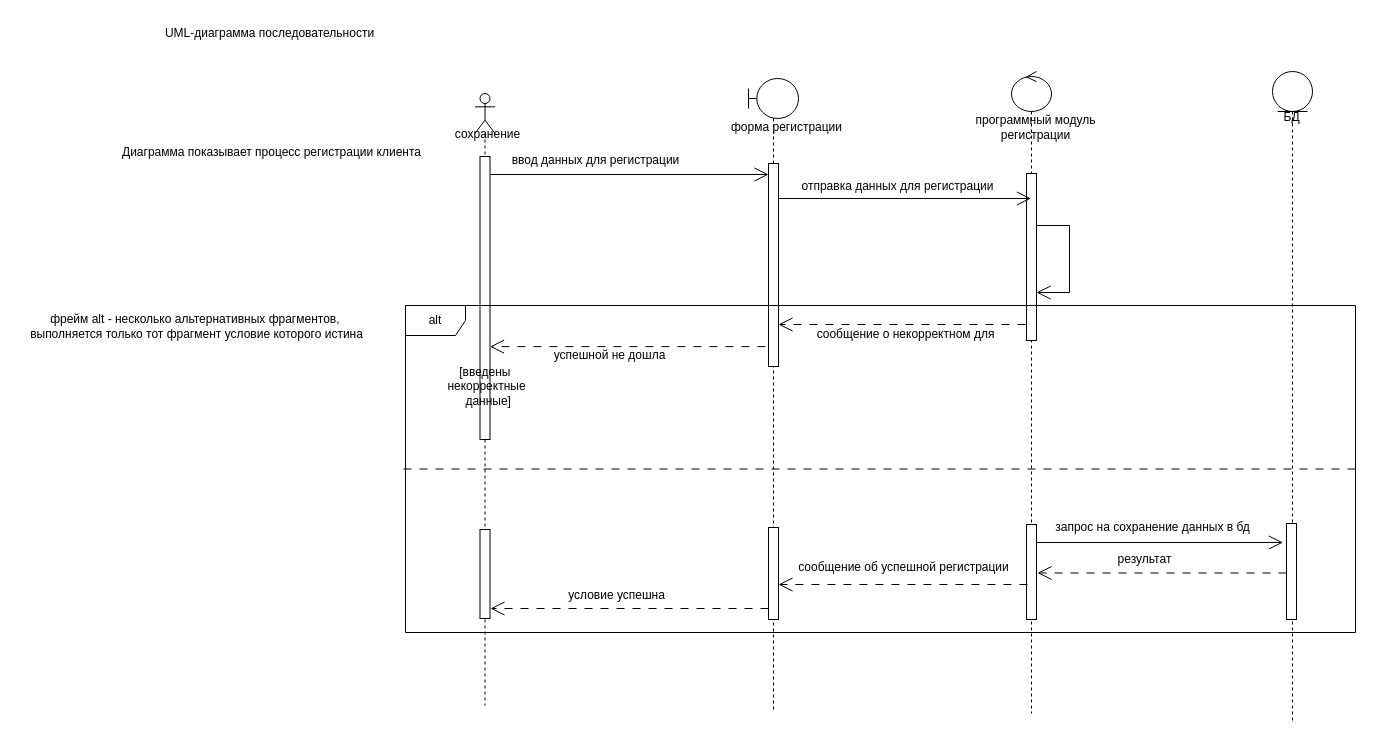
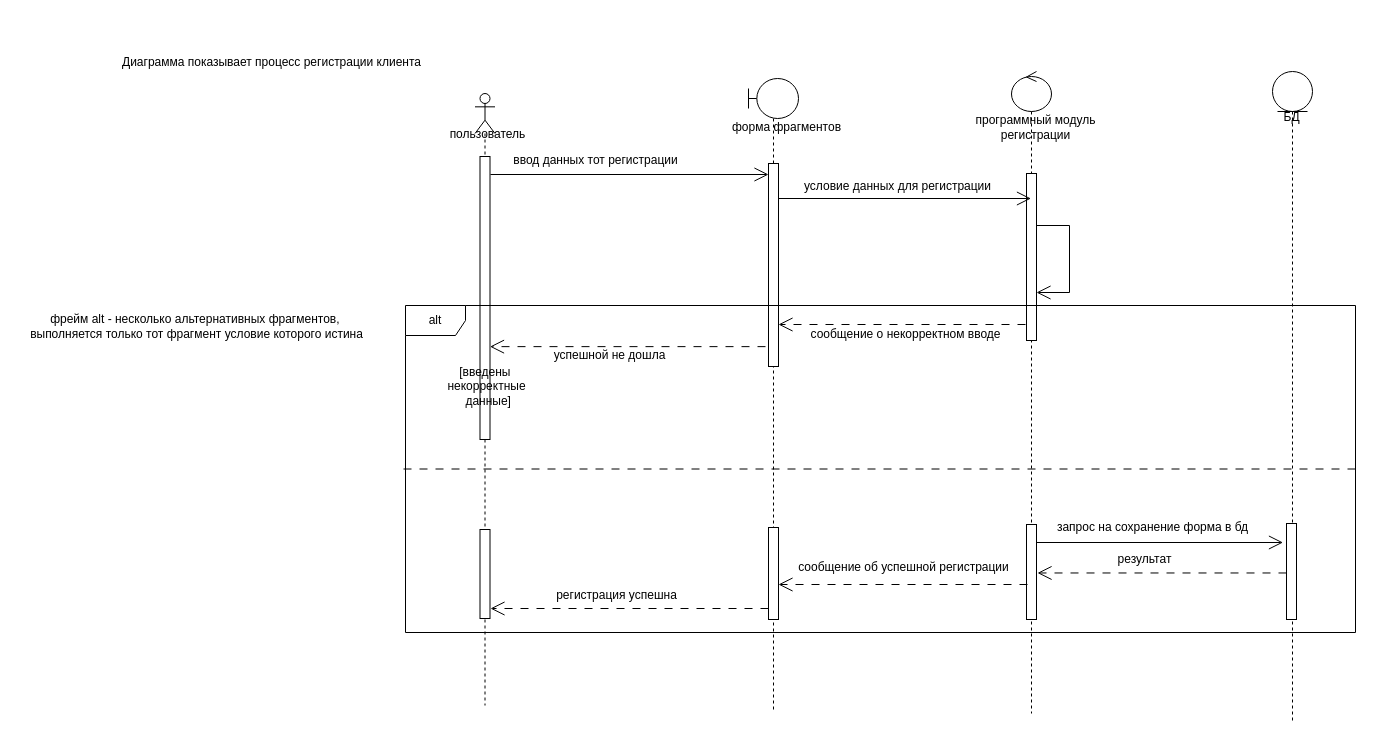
node "UML-диаграмма последовательности": removed
node "форма регистрации": label "форма регистрации" -> "форма фрагментов"
node "сохранение": label "сохранение" -> "пользователь"
node "Диаграмма показывает процесс регистрации клиента": moved (271, 153) -> (271, 63)
node "ввод данных для регистрации": label "ввод данных для регистрации" -> "ввод данных тот регистрации"
node "отправка данных для регистрации": label "отправка данных для регистрации" -> "условие данных для регистрации"
node "сообщение о некорректном для": label "сообщение о некорректном для" -> "сообщение о некорректном вводе"
node "запрос на сохранение данных в бд": label "запрос на сохранение данных в бд" -> "запрос на сохранение форма в бд"
node "условие успешна": label "условие успешна" -> "регистрация успешна"
